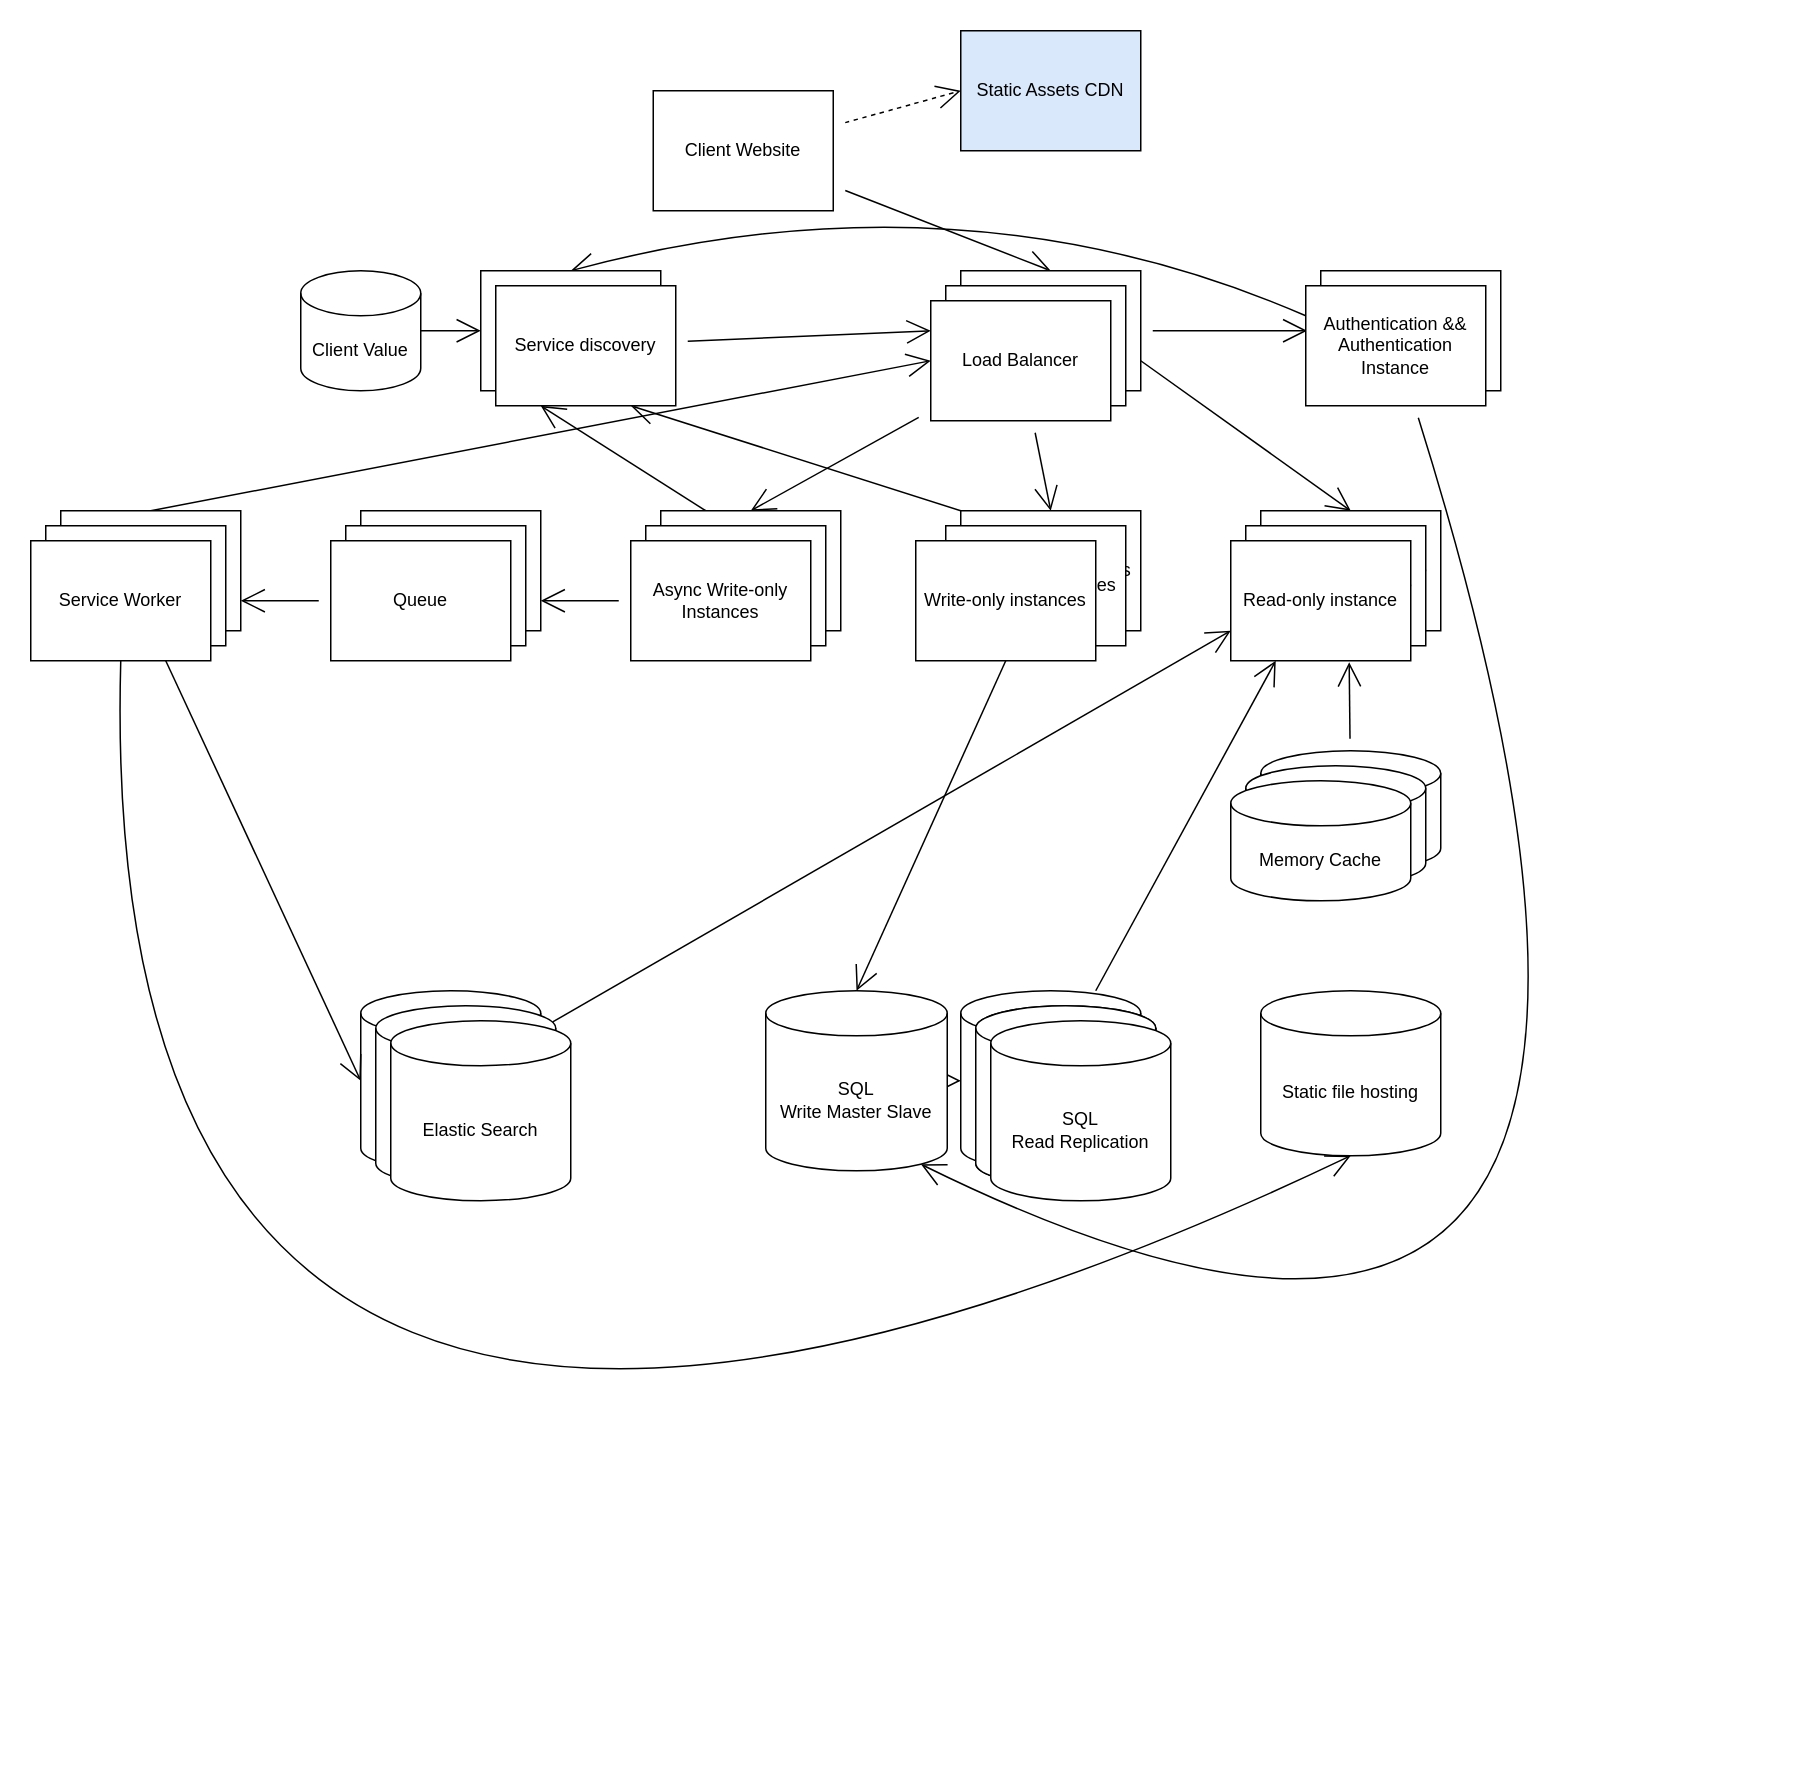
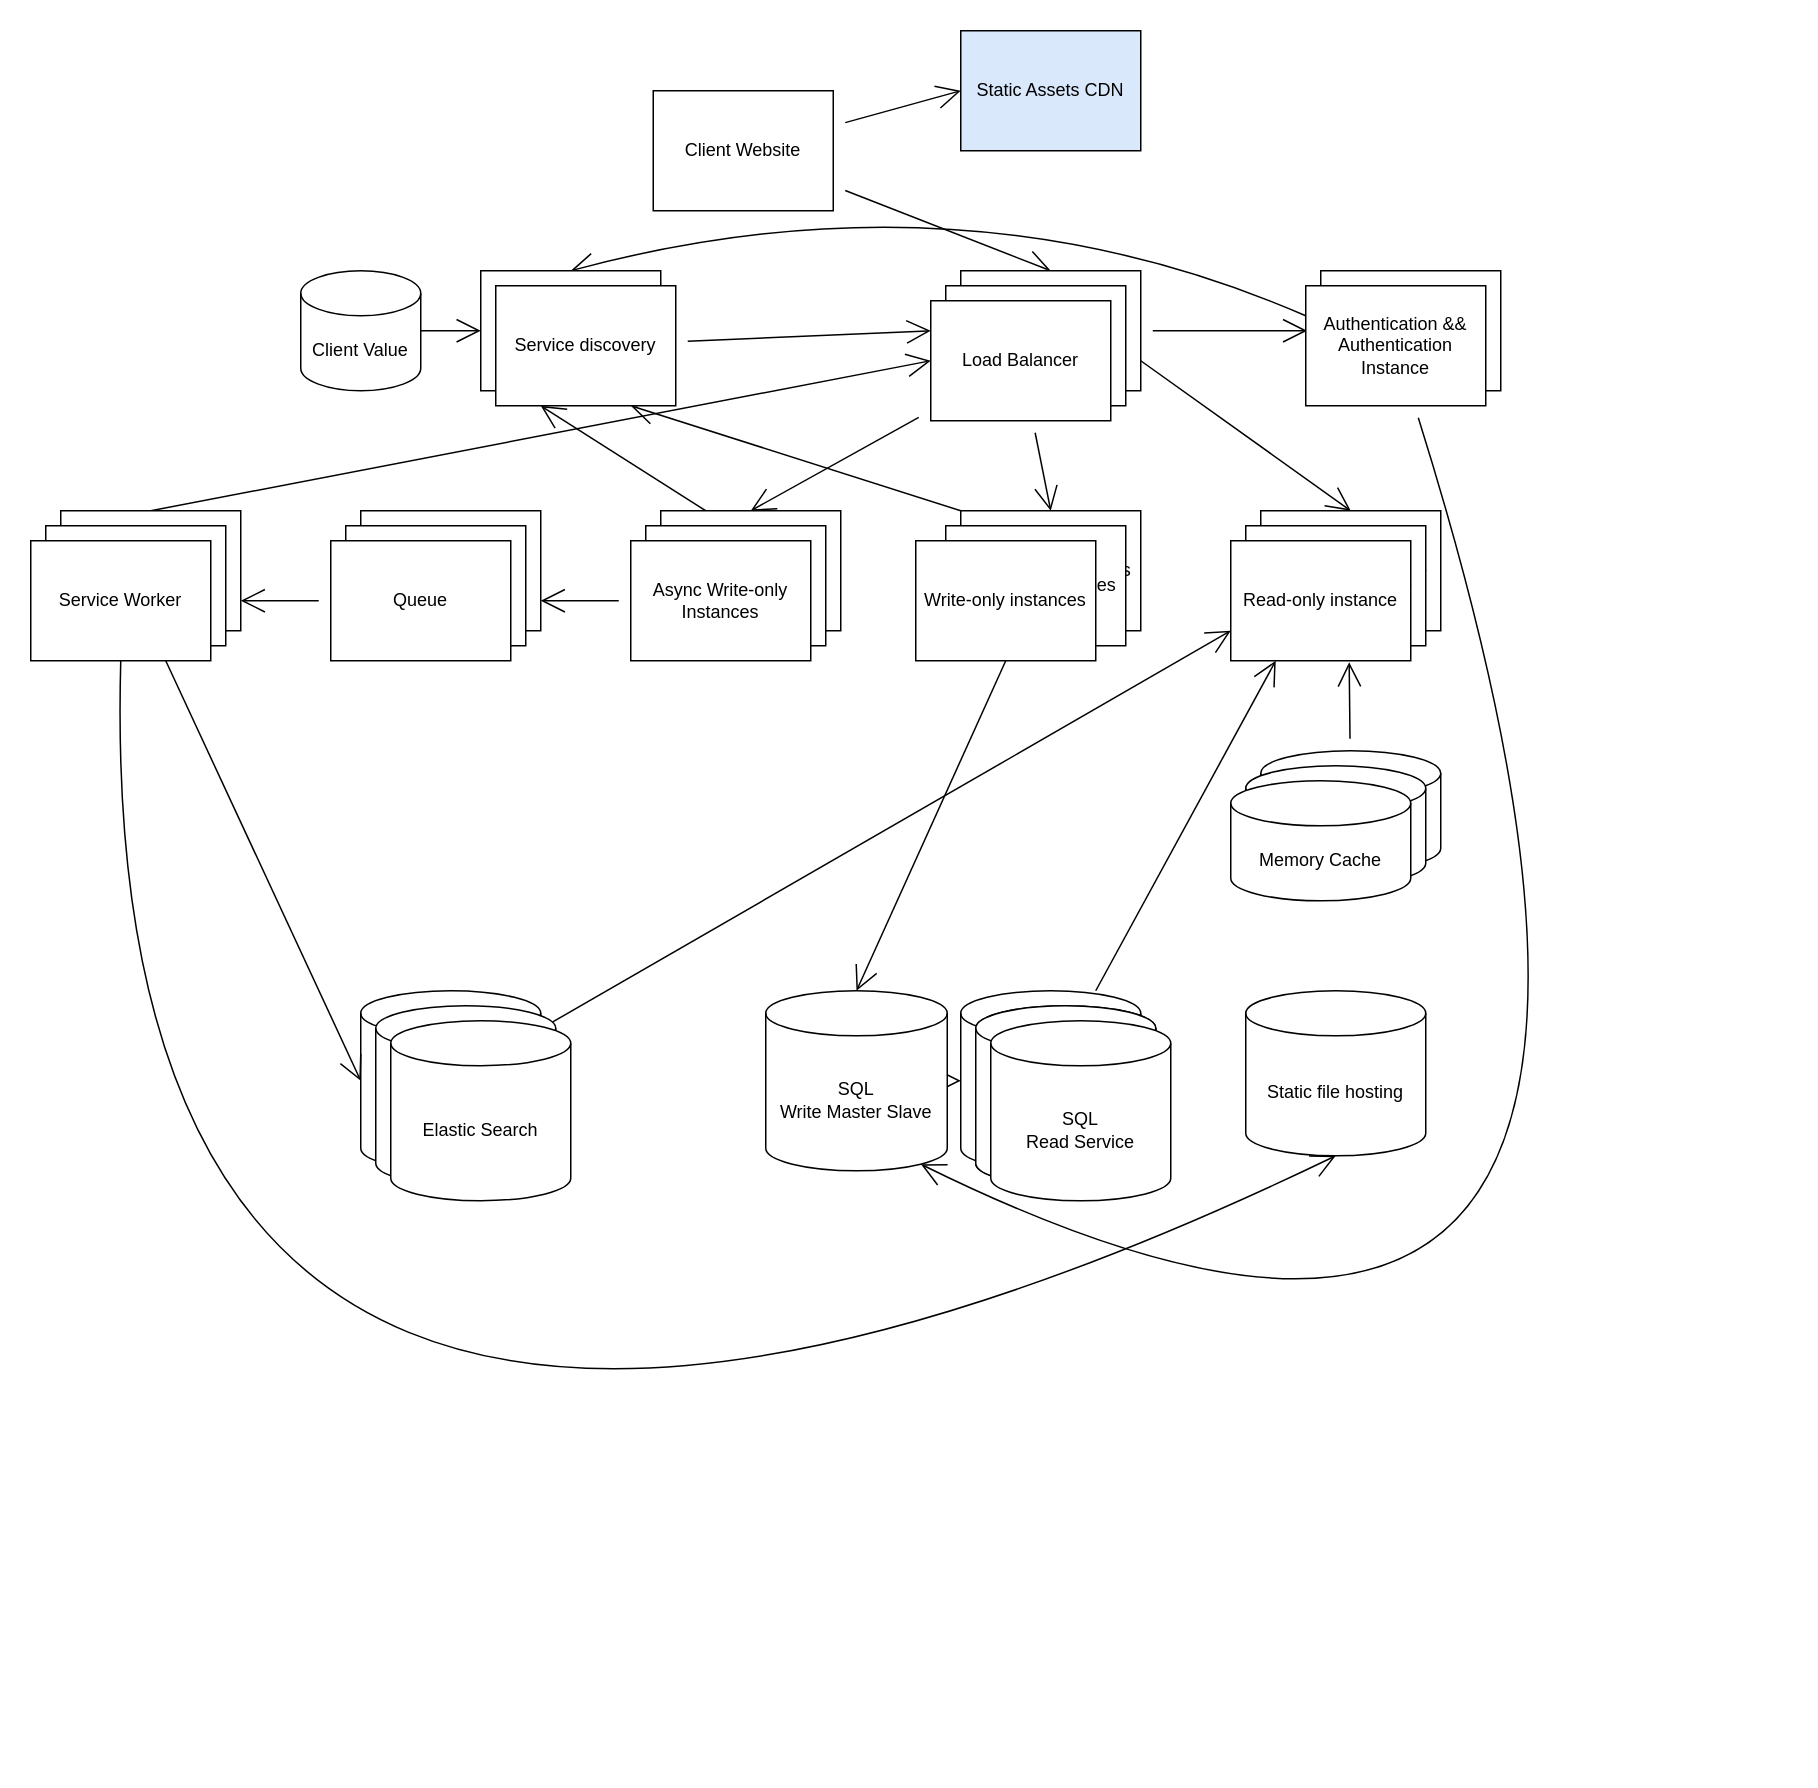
edge "Client Website" -> "Static Assets CDN": style dashed -> solid
node "Static file hosting": moved (1351, 1073) -> (1336, 1073)
node "SQL Read Replication": label "SQL Read Replication" -> "SQL Read Service"
